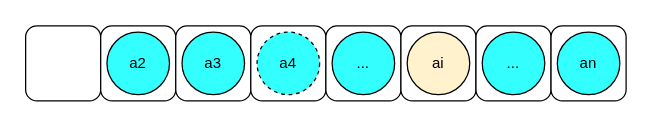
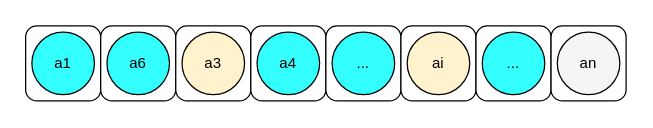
node "a1": added
node "a2": label "a2" -> "a6"
node "a3": fillcolor #33ffff -> #fff2cc
node "a4": style dashed -> solid
node "an": fillcolor #33ffff -> #f5f5f5
